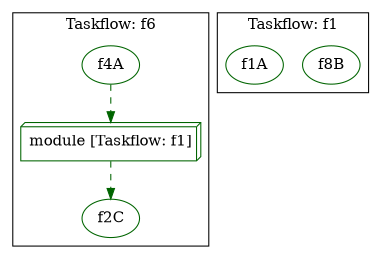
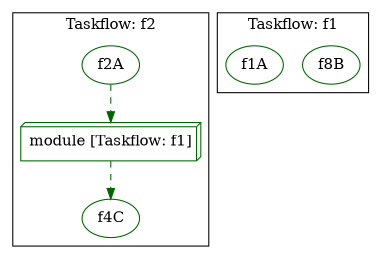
cluster "Taskflow: f6": label "Taskflow: f6" -> "Taskflow: f2"
node "f4A": label "f4A" -> "f2A"
node "f2C": label "f2C" -> "f4C"
